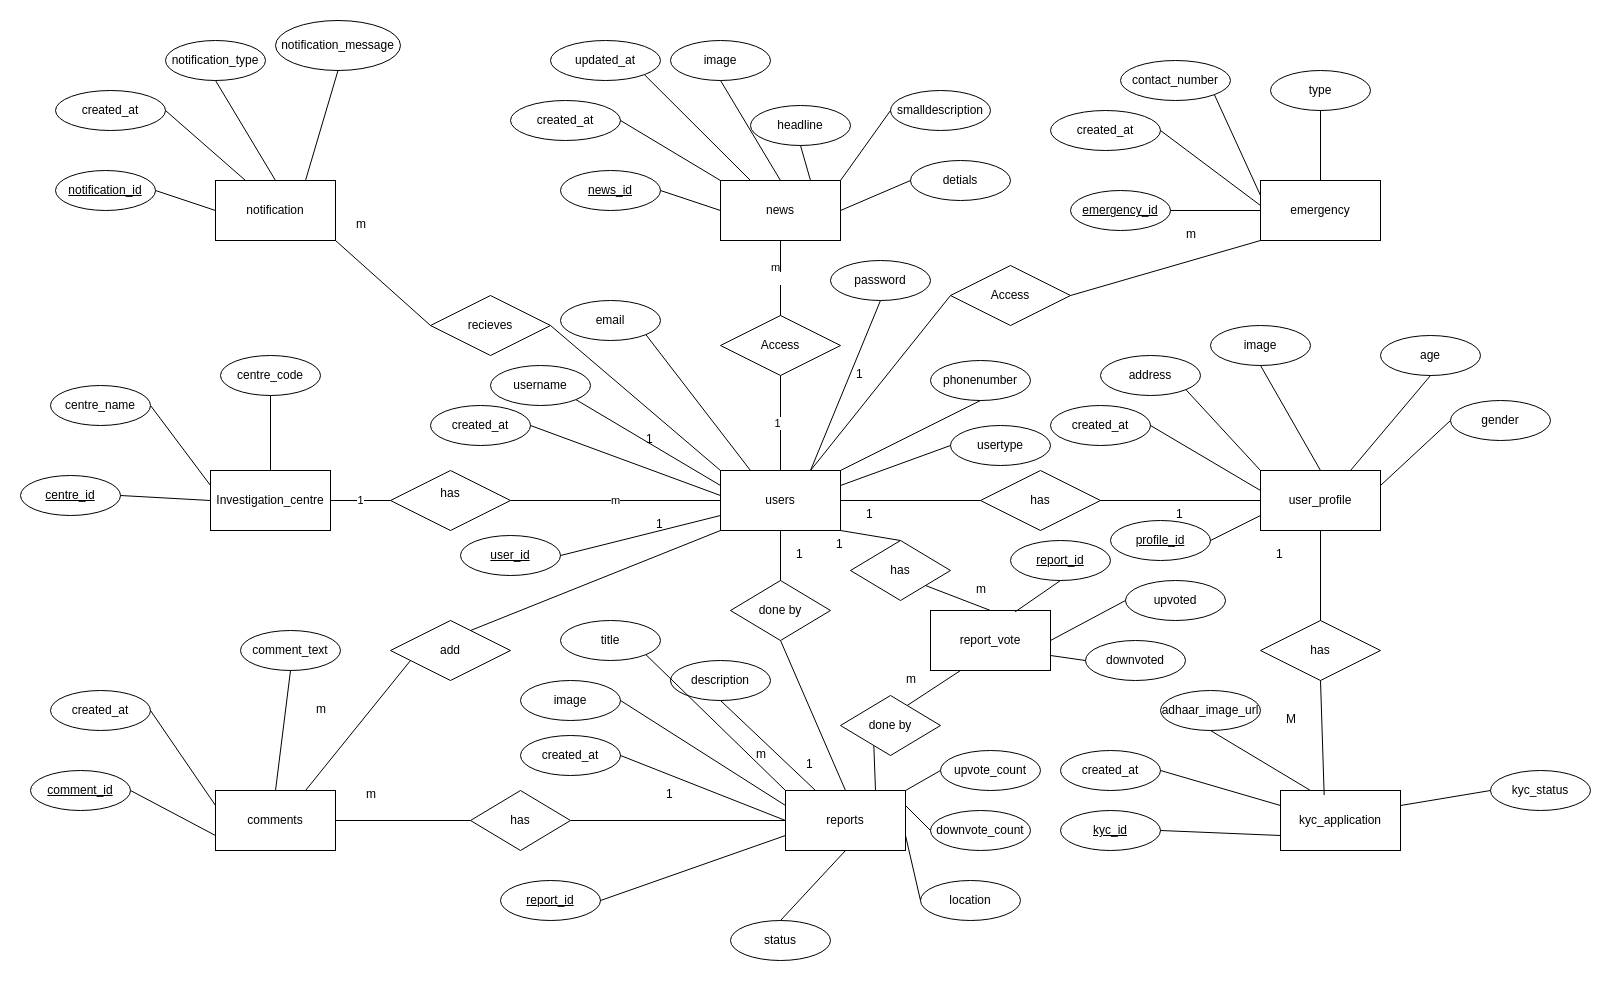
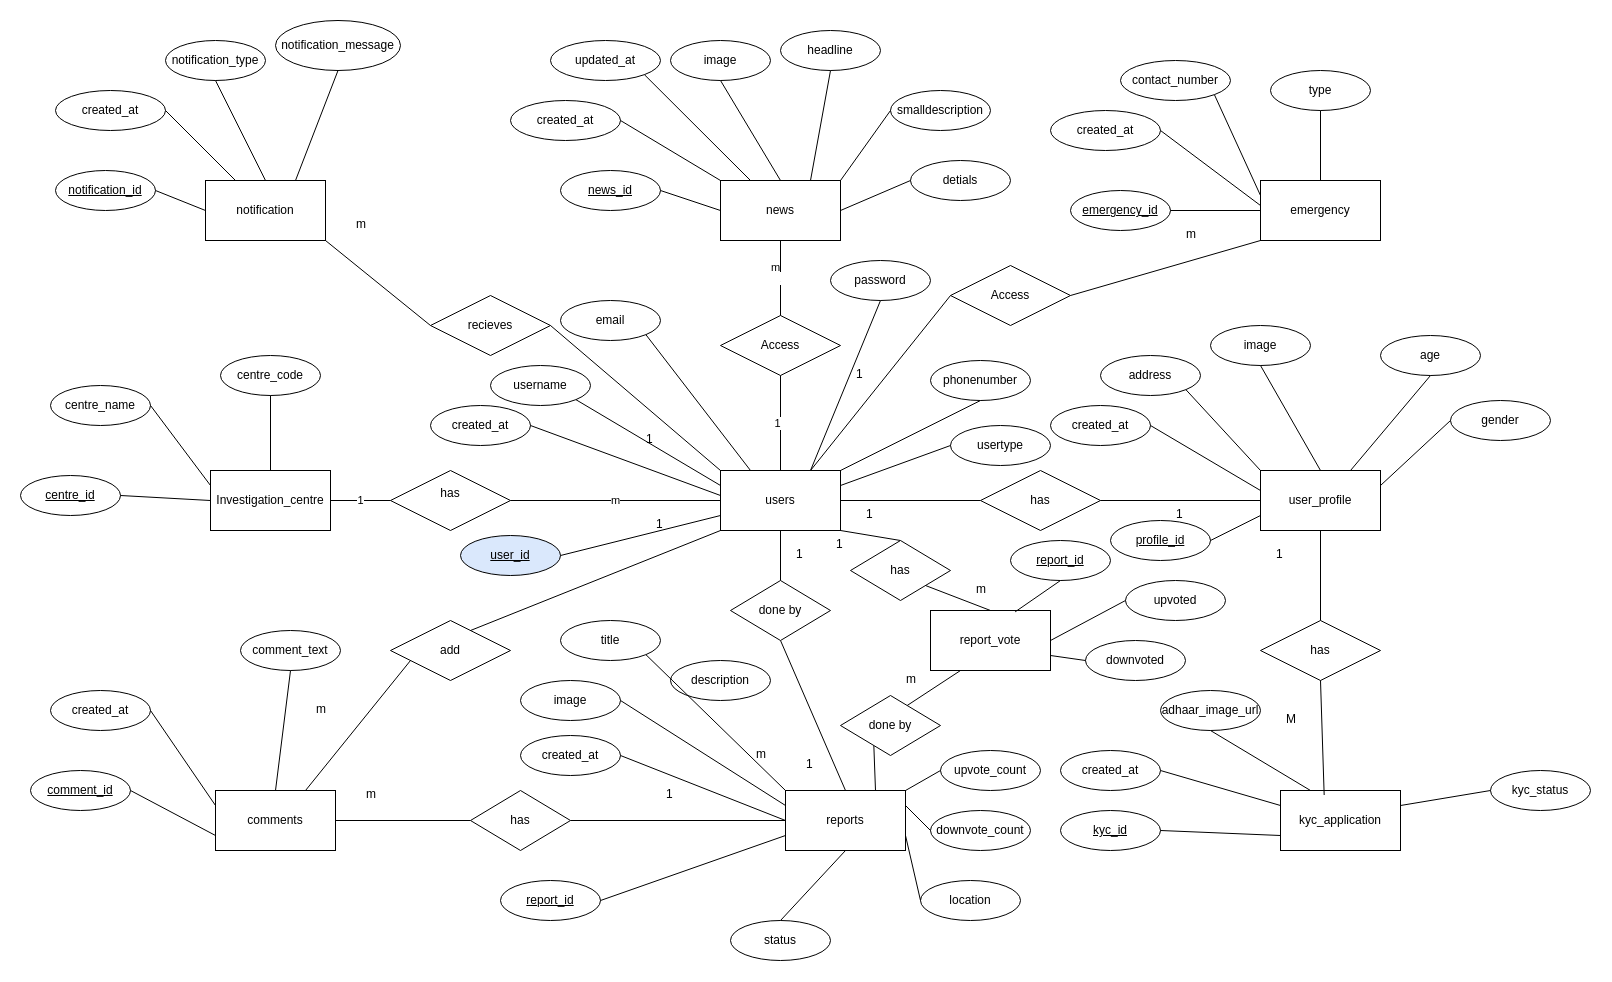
node "headline": moved (801, 126) -> (831, 51)
node "notification": moved (276, 211) -> (266, 211)
node "user_id": fillcolor #ffffff -> #dae8fc
edge "description" -- "reports": removed
